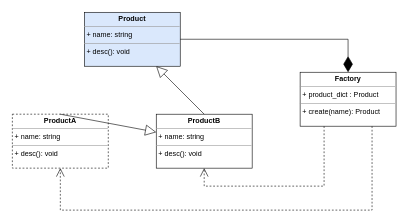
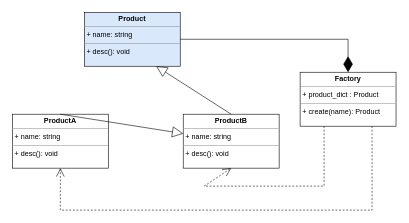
node "ProductA + name: string + desc(): void": style dashed -> solid
node "ProductB + name: string + desc(): void": moved (204, 141) -> (231, 141)
